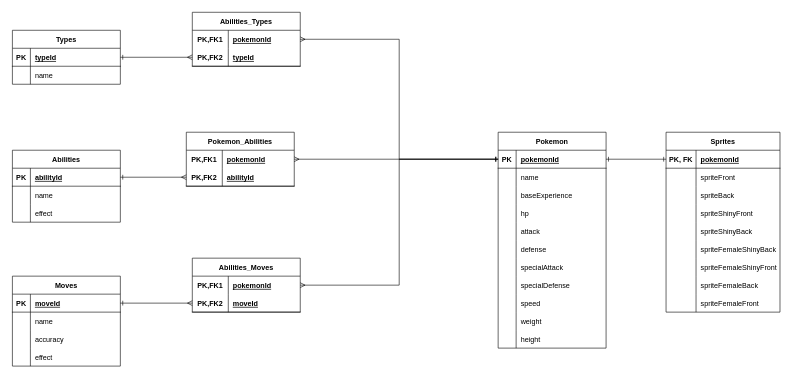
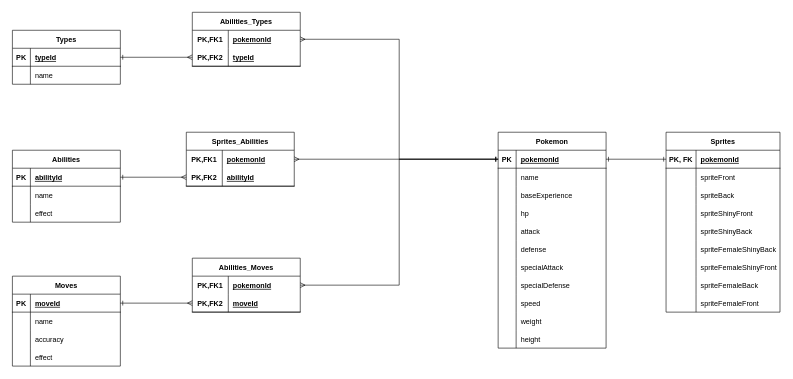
node "Pokemon_Abilities": label "Pokemon_Abilities" -> "Sprites_Abilities"
